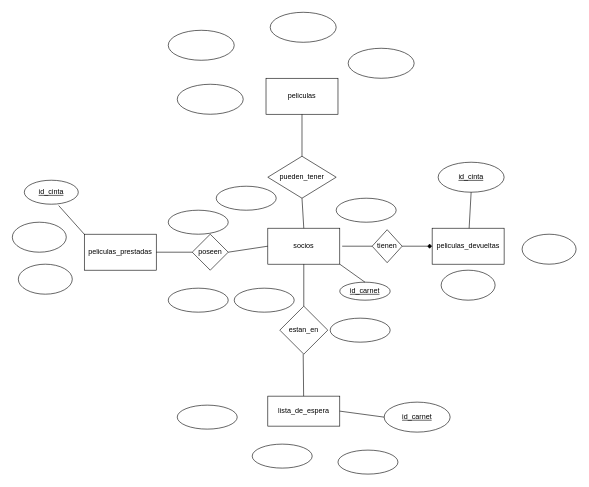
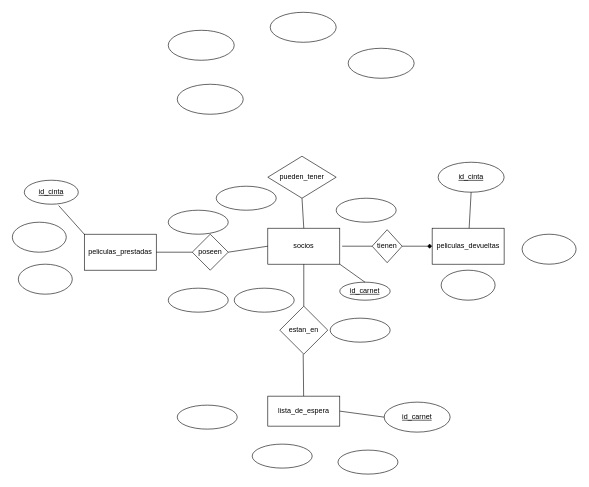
node "peliculas": removed
edge "peliculas" -- "pueden_tener": removed
